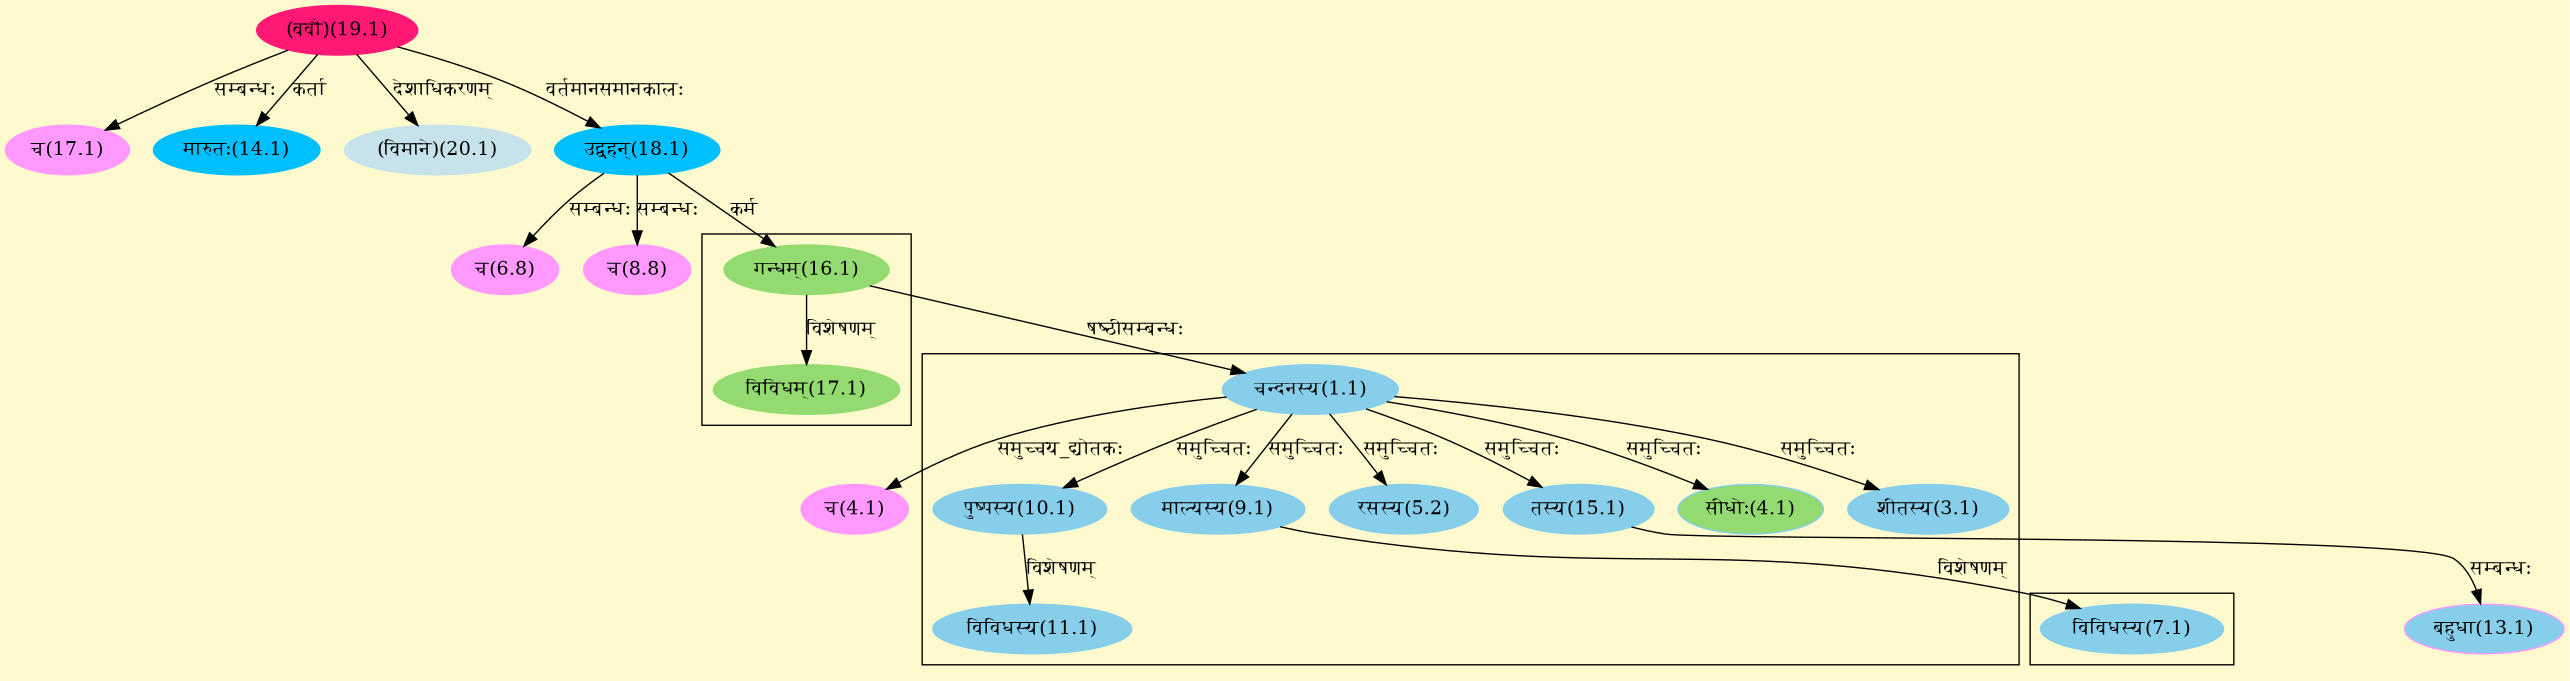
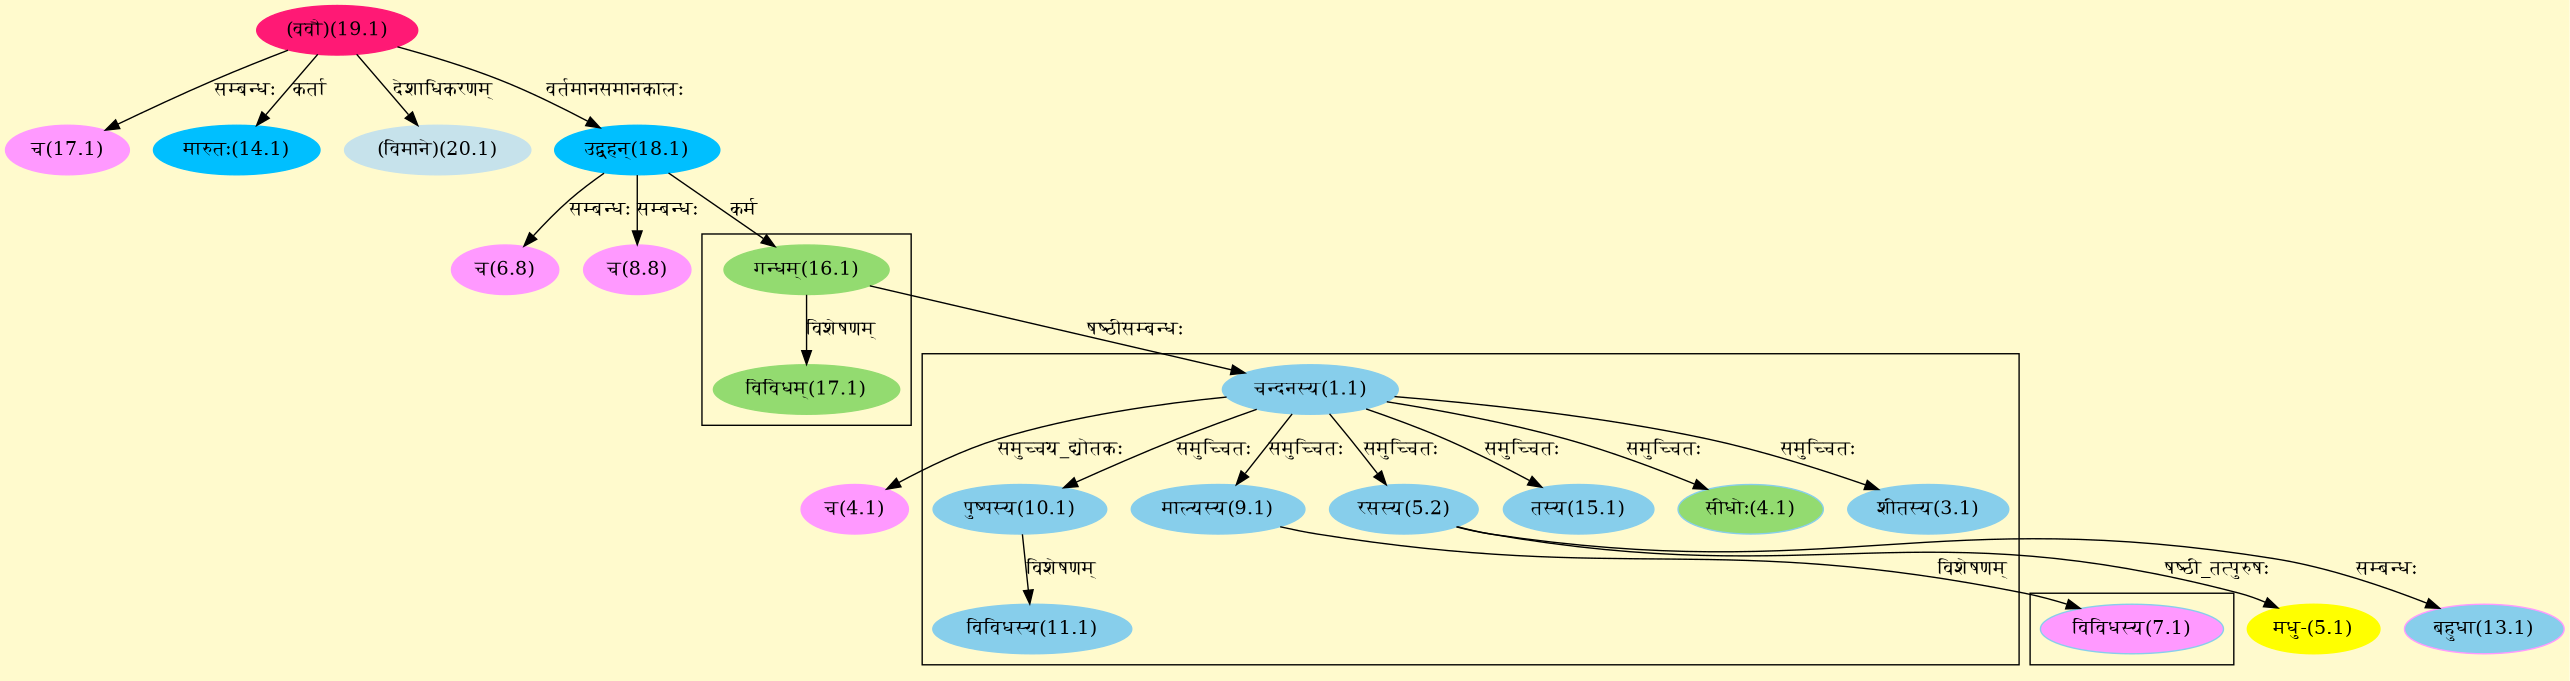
edge "तस्य(15.1)" -> "बहुधा(13.1)": now "रसस्य(5.2)" -> "बहुधा(13.1)"
node "विविधस्य(7.1)": fillcolor #87ceeb -> #ff99ff
node "मधु-(5.1)": added
